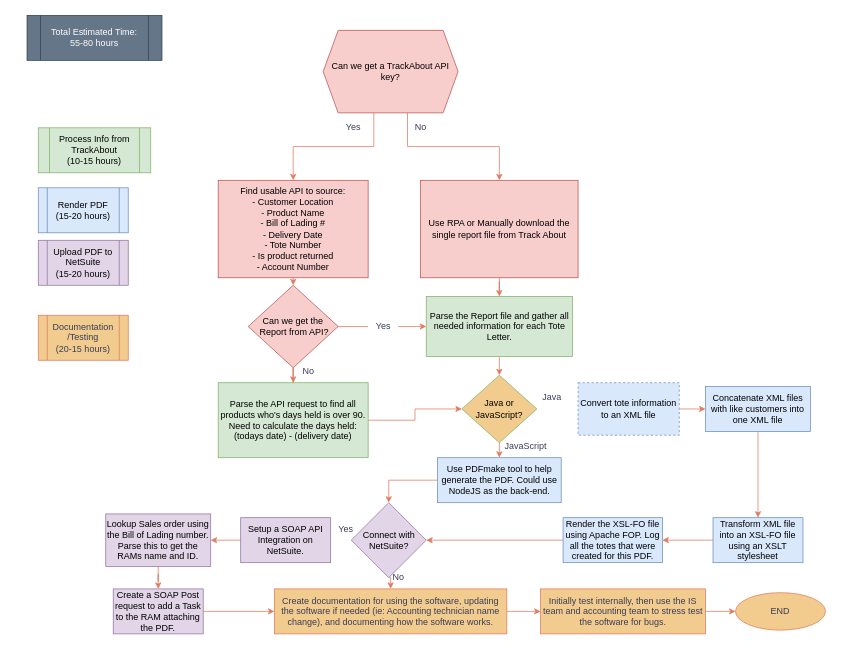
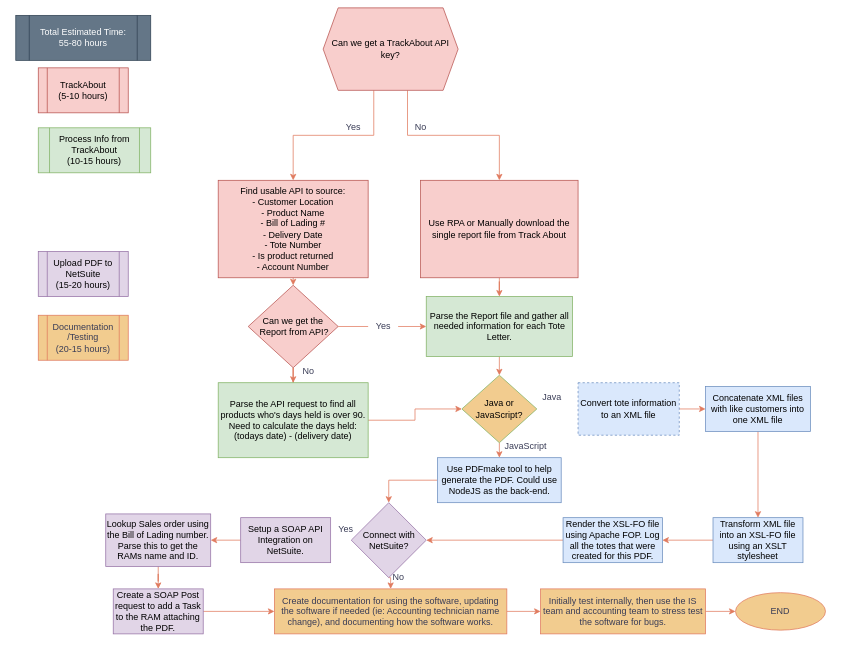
node "Total Estimated Time: 55-80 hours": moved (94, 38) -> (83, 38)
node "Can we get a TrackAbout API key?": moved (390, 72) -> (390, 49)
node "TrackAbout (5-10 hours)": added
node "Render PDF (15-20 hours)": removed
node "Upload PDF to NetSuite (15-20 hours)": moved (83, 263) -> (83, 274)
